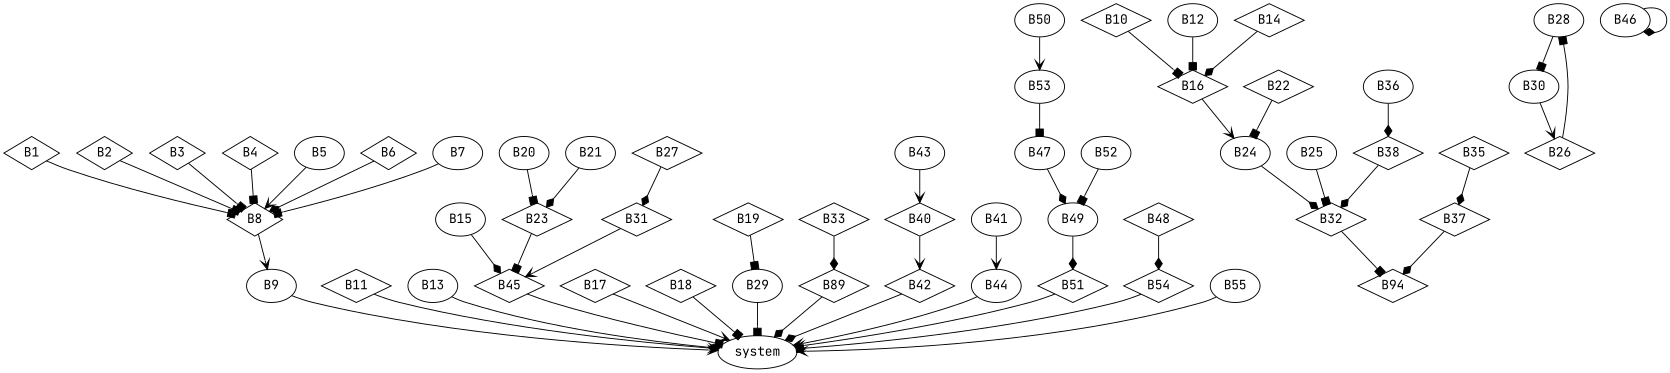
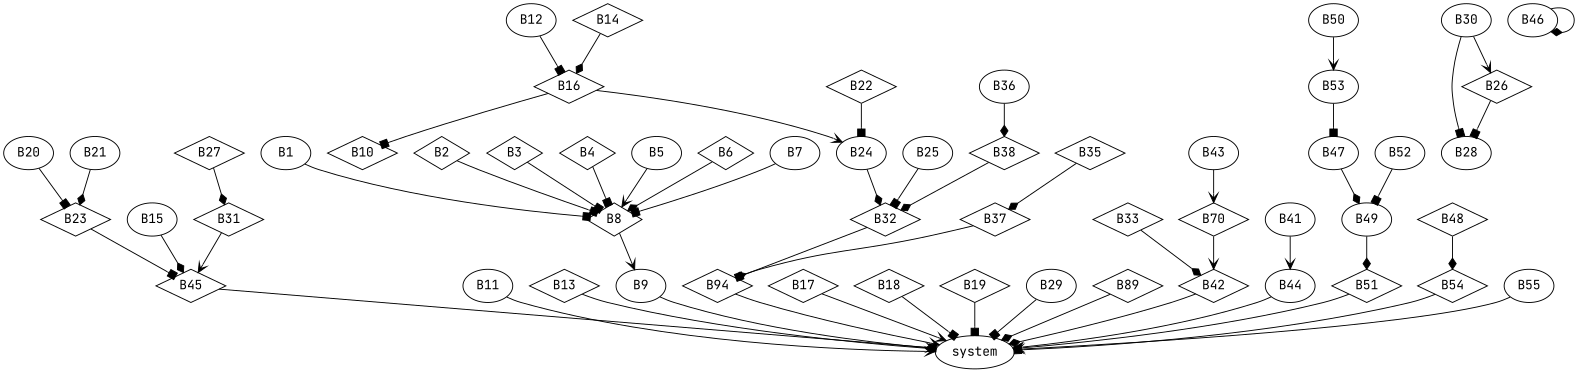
edge "B28" -> "B30": reversed
edge "B10" -> "B16": reversed
node "B1": shape diamond -> ellipse
node "B40": label "B40" -> "B70"
edge "B33" -> "B89": now "B33" -> "B42"
edge "B19" -> "B29": now "B19" -> "system"
node "B11": shape diamond -> ellipse
node "B13": shape ellipse -> diamond
edge "B94" -> "system": added
